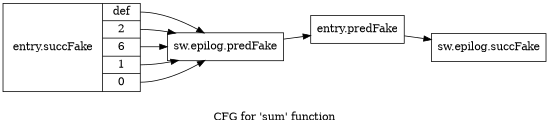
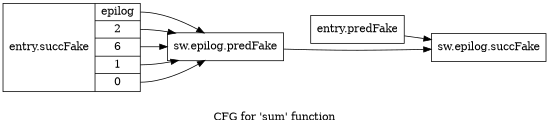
node "entry.succFake": text "def" -> "epilog"
edge "sw.epilog.predFake" -> "entry.predFake": now "sw.epilog.predFake" -> "sw.epilog.succFake"
